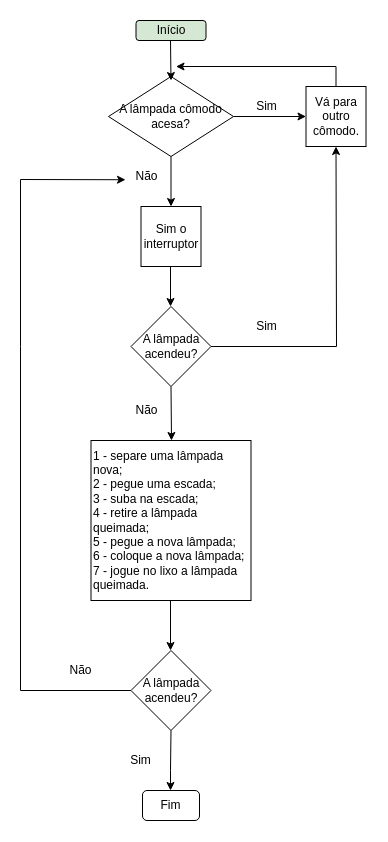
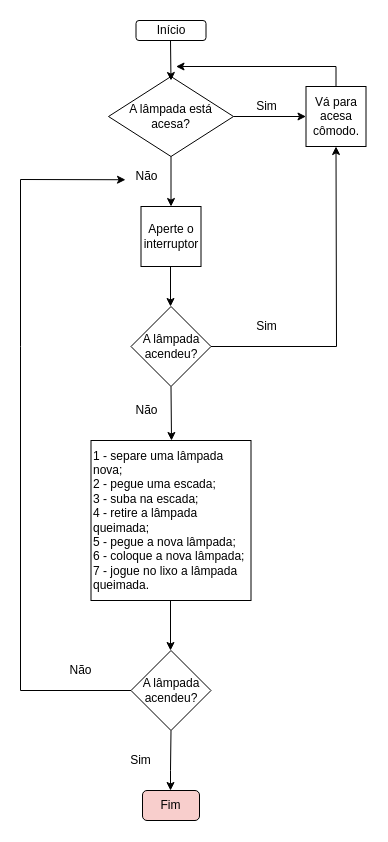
node "Início": fillcolor #d5e8d4 -> #ffffff
node "A lâmpada cômodo acesa?": label "A lâmpada cômodo acesa?" -> "A lâmpada está acesa?"
node "Vá para outro cômodo.": label "Vá para outro cômodo." -> "Vá para acesa cômodo."
node "Sim o interruptor": label "Sim o interruptor" -> "Aperte o interruptor"
node "Fim": fillcolor #ffffff -> #f8cecc
